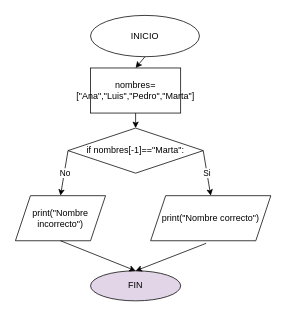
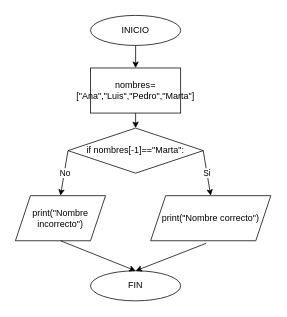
node "INICIO": size 109x41 -> 90x30
node "FIN": fillcolor #e1d5e7 -> #ffffff
